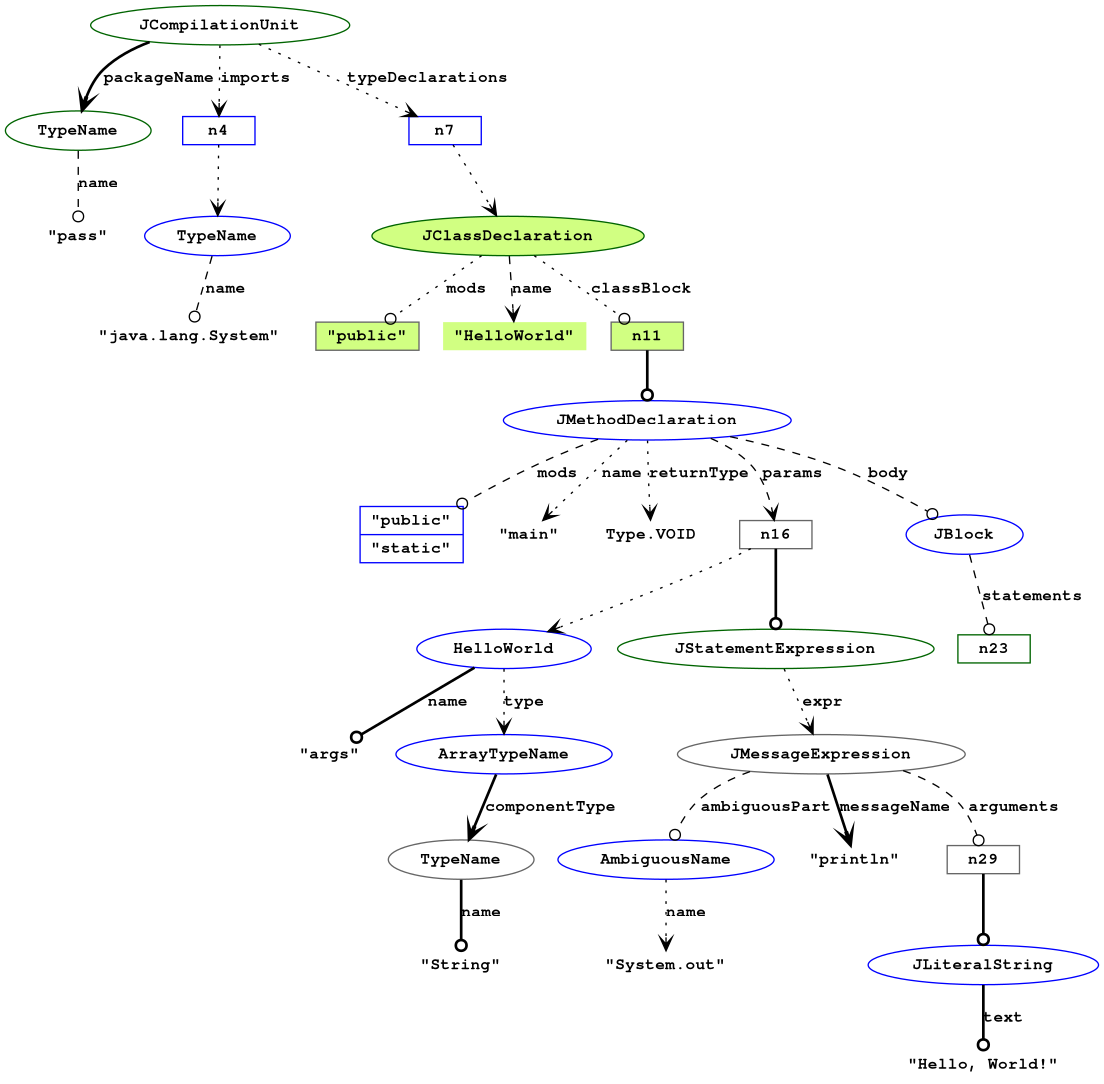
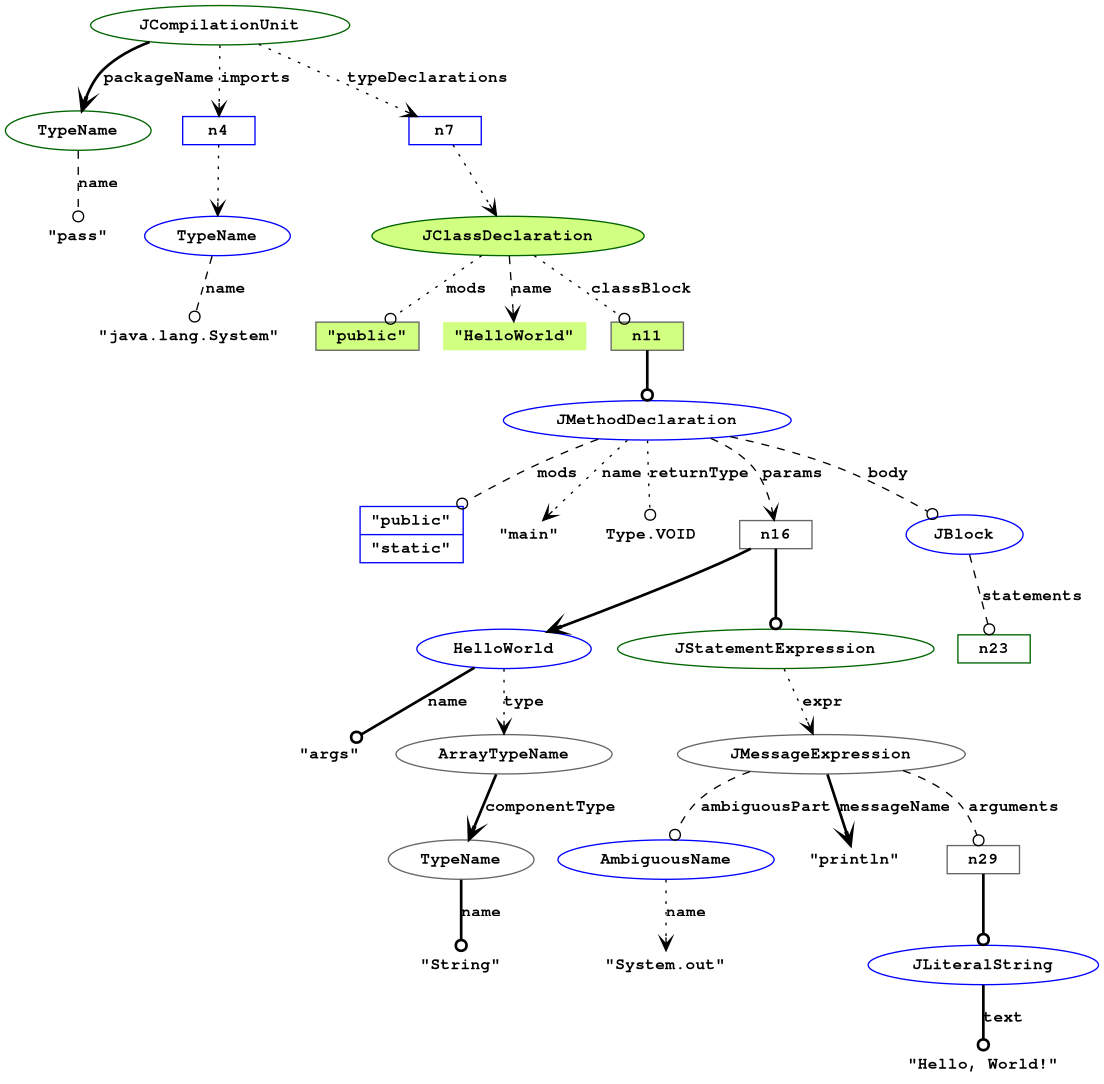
edge "JMethodDeclaration" -> "Type.VOID": arrowhead vee -> odot
edge "n16" -> "HelloWorld": style dotted -> bold
node "ArrayTypeName": color blue -> gray40
